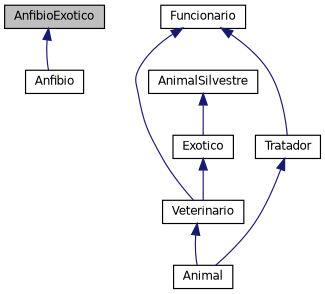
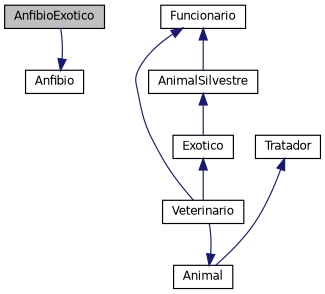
edge "Anfibio" -> "AnfibioExotico": reversed
edge "Tratador" -> "Funcionario": now "AnimalSilvestre" -> "Funcionario"
edge "Animal" -> "Veterinario": reversed
